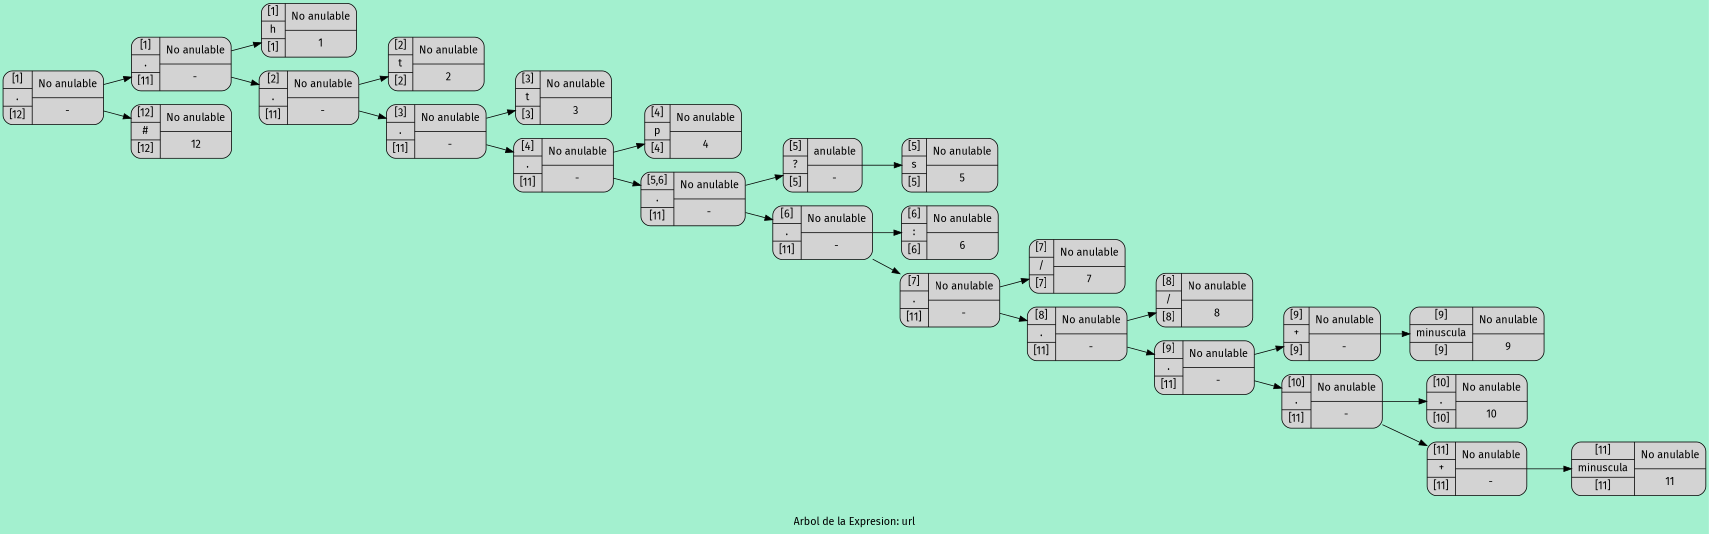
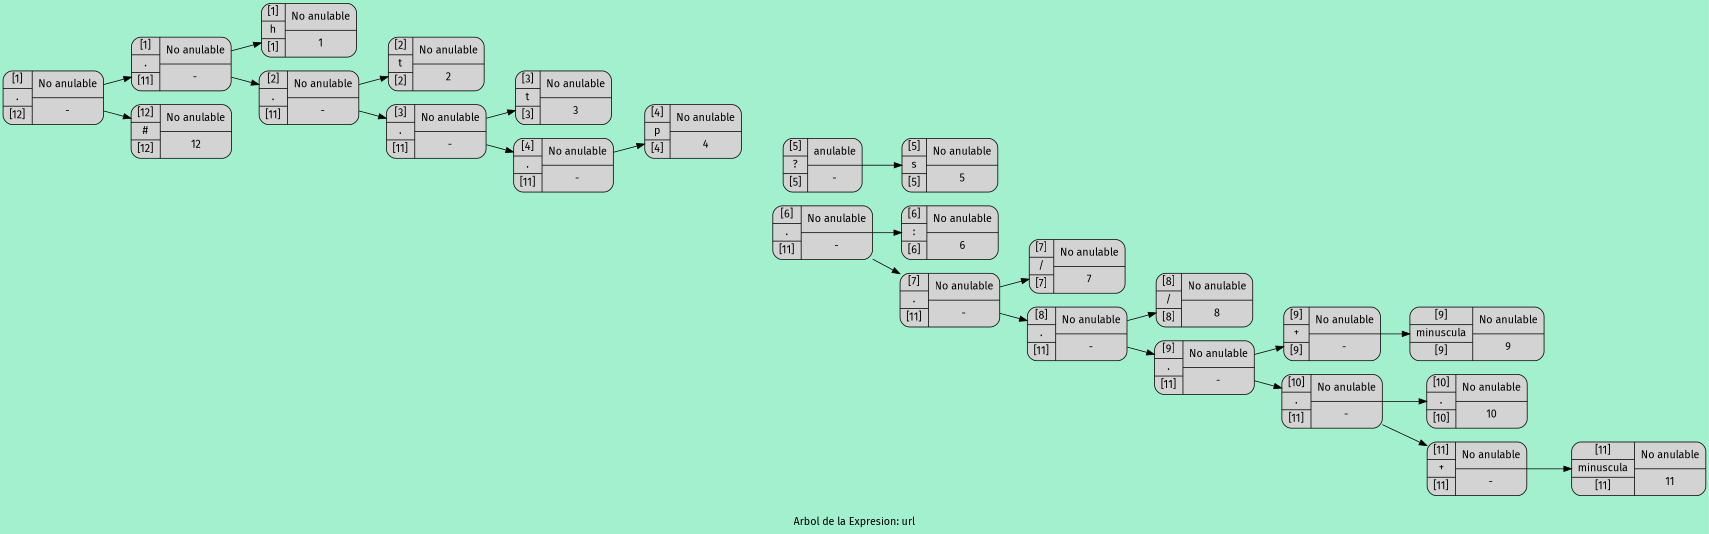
node "[5,6]": removed
